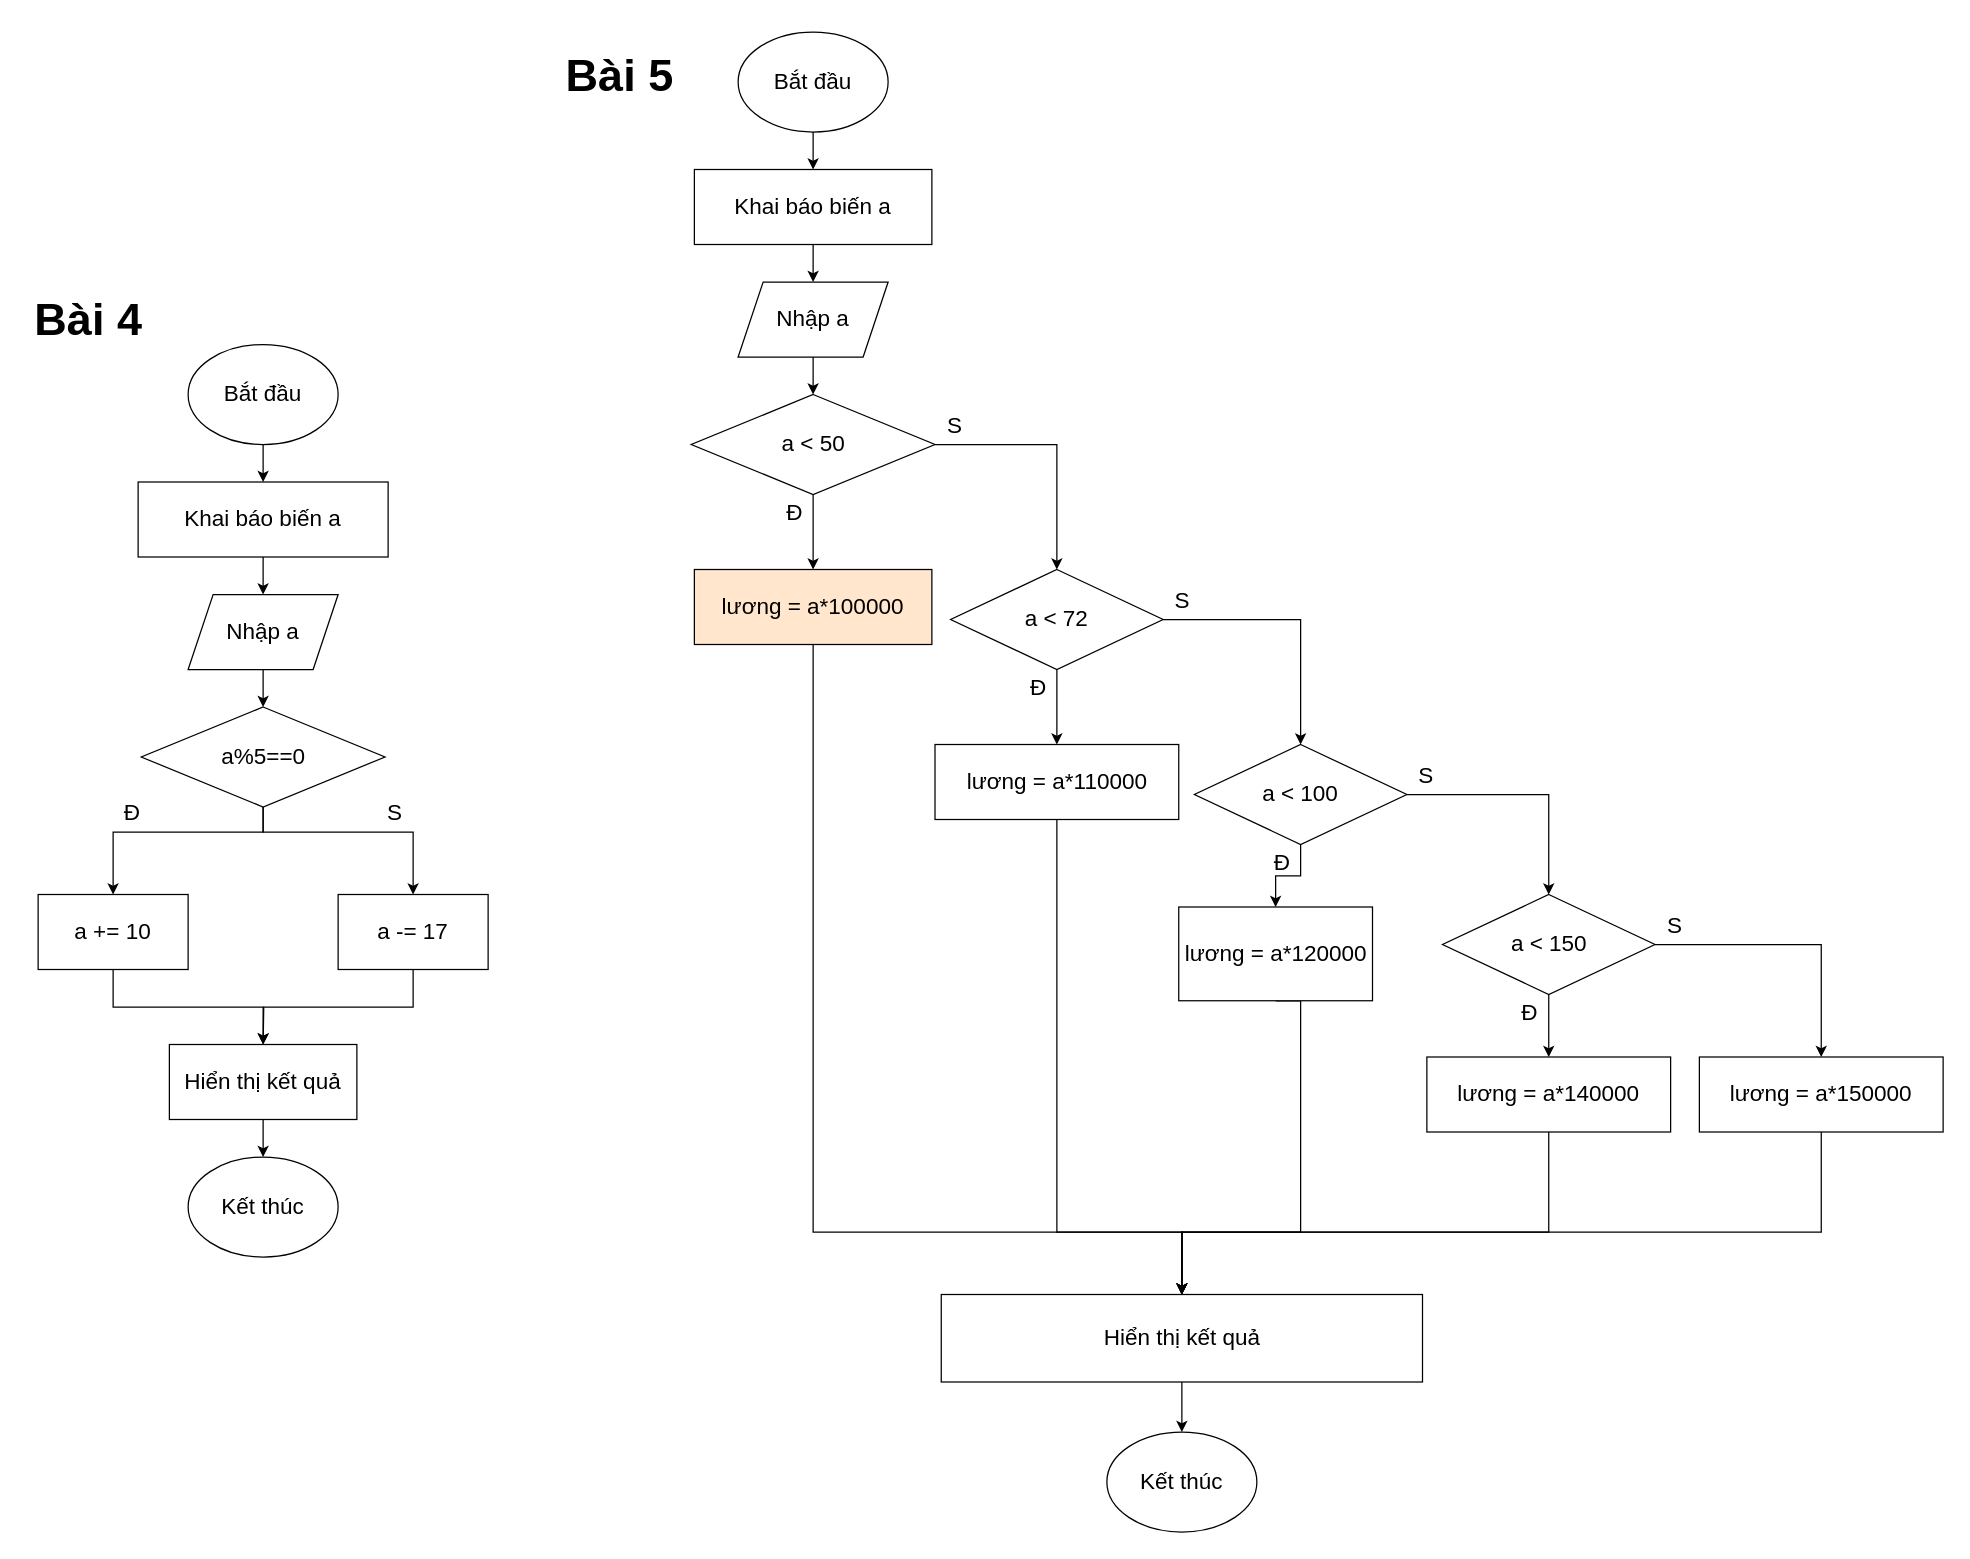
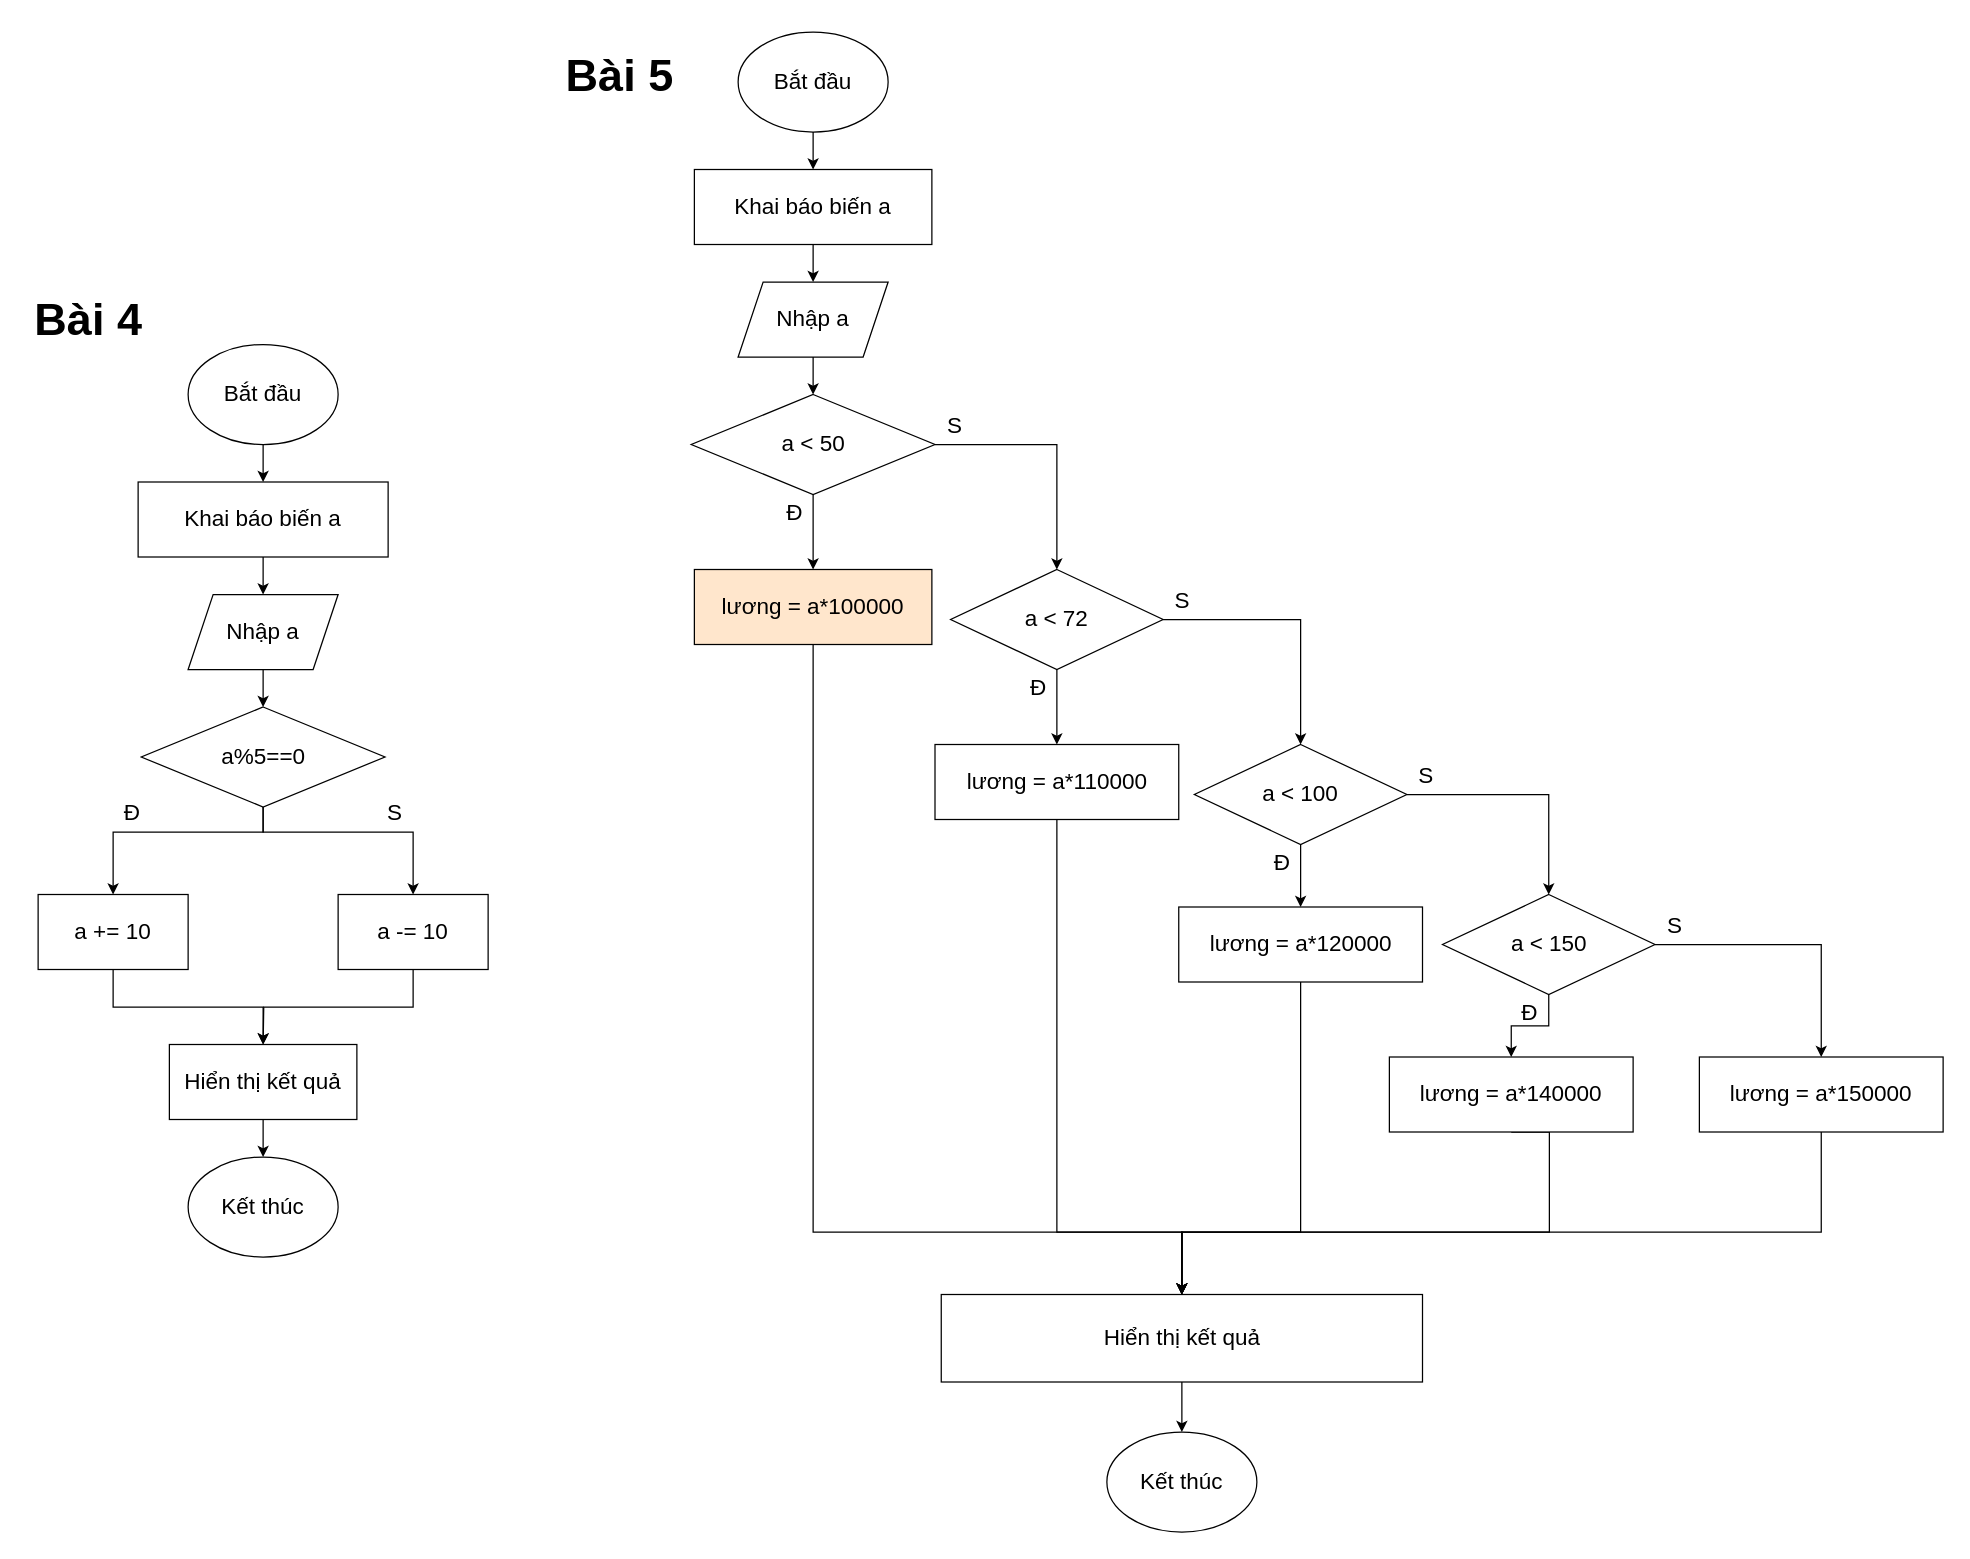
node "a -= 17": label "a -= 17" -> "a -= 10"
node "lương = a*120000": size 194x94 -> 244x75
node "lương = a*140000": moved (1549, 1094) -> (1511, 1094)
